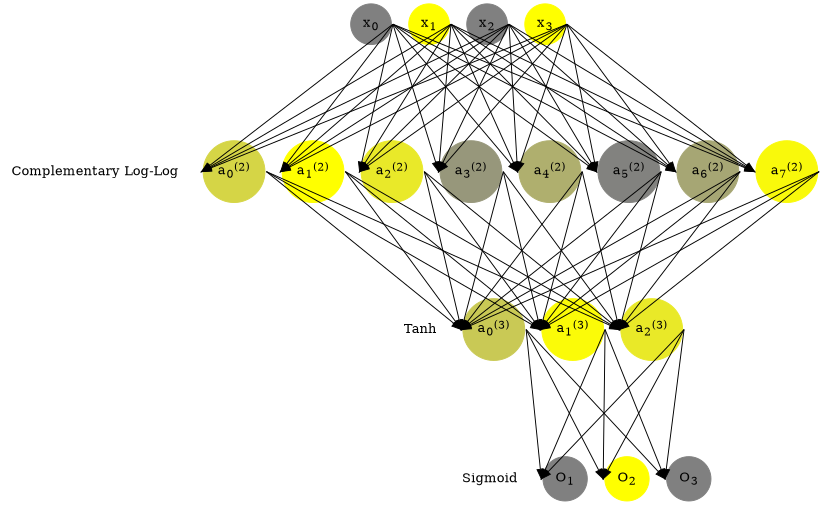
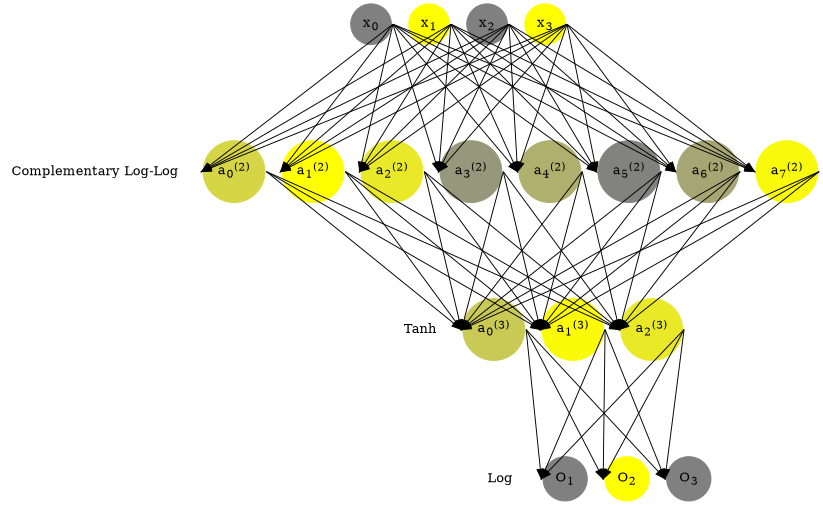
node "Sigmoid": label "Sigmoid" -> "Log"
